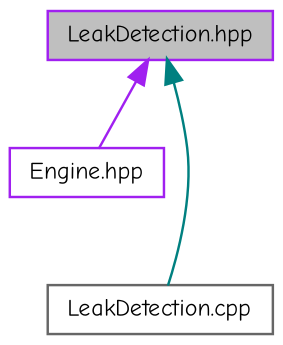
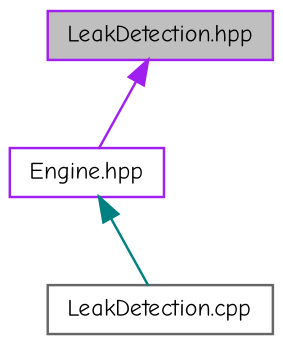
edge "LeakDetection.cpp" -> "LeakDetection.hpp": now "LeakDetection.cpp" -> "Engine.hpp"
